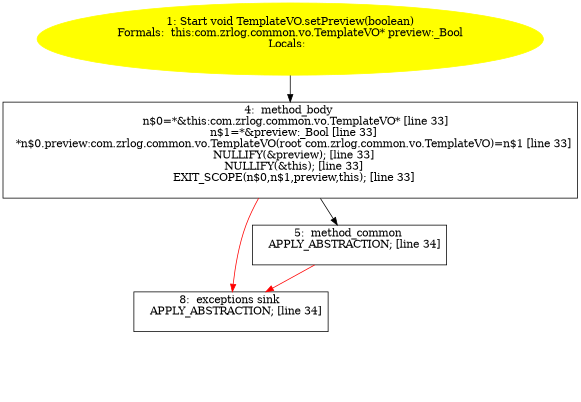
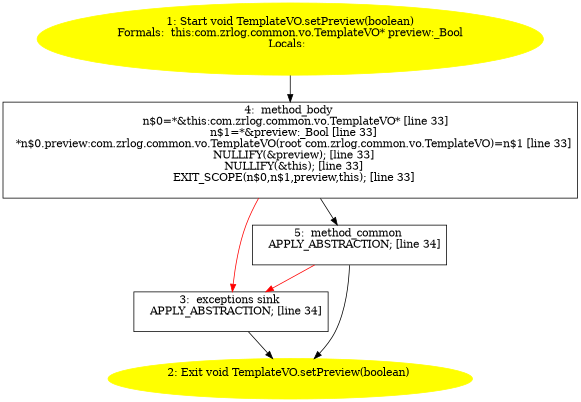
node "8:  exceptions sink APPLY_ABSTRACTION; [line 34]": label "8:  exceptions sink APPLY_ABSTRACTION; [line 34]" -> "3:  exceptions sink APPLY_ABSTRACTION; [line 34]"
node "2: Exit void TemplateVO.setPreview(boolean)": added
